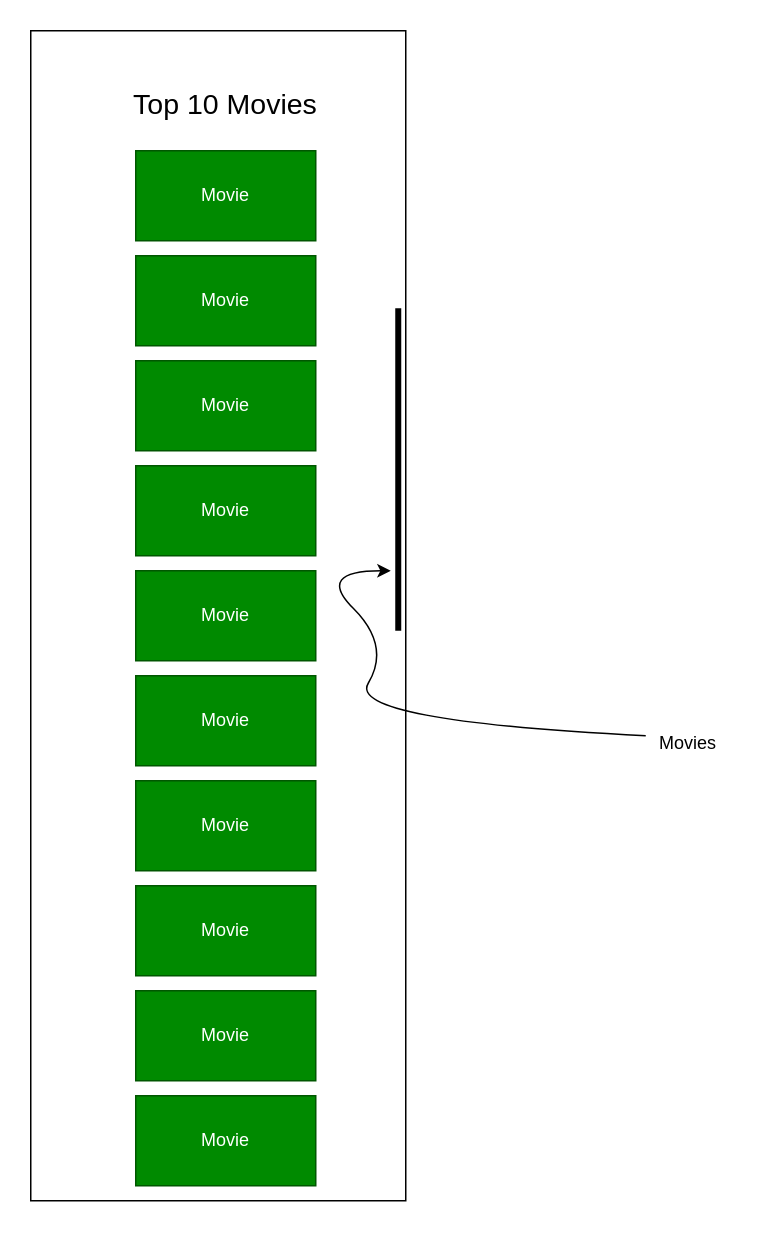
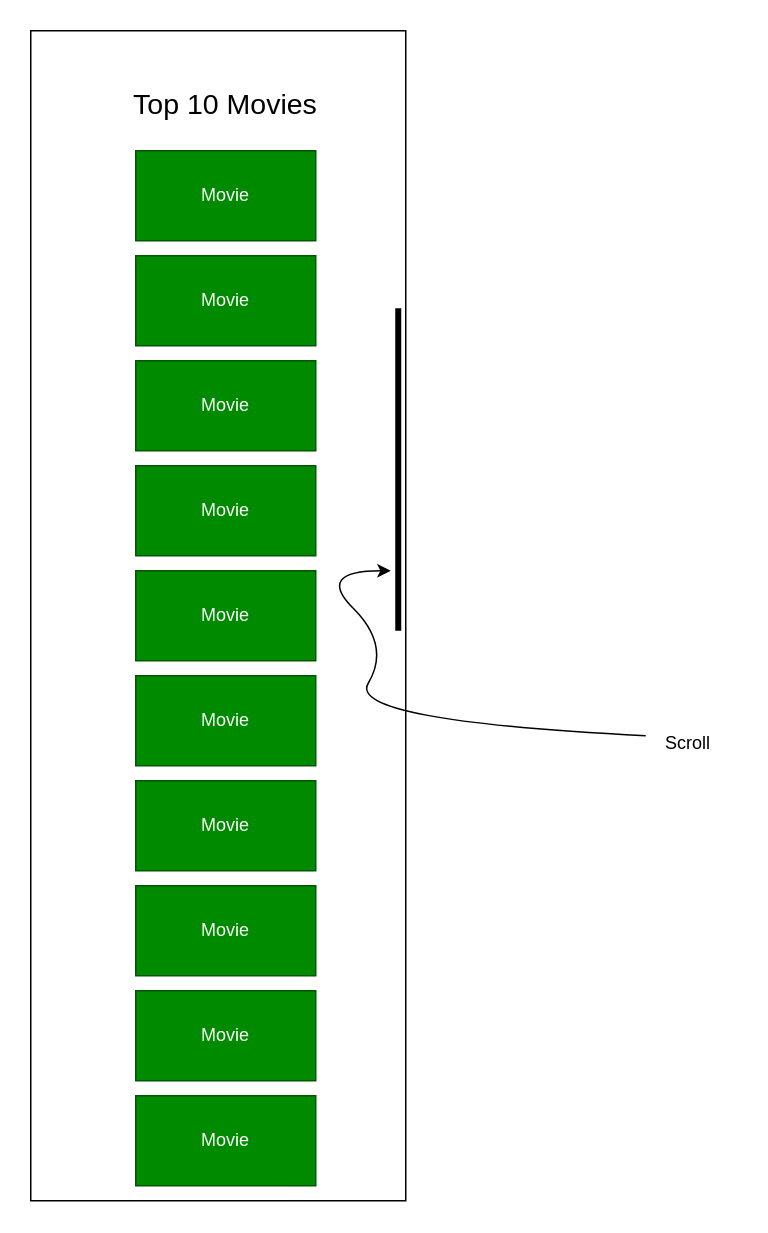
node "Movies": label "Movies" -> "Scroll"
